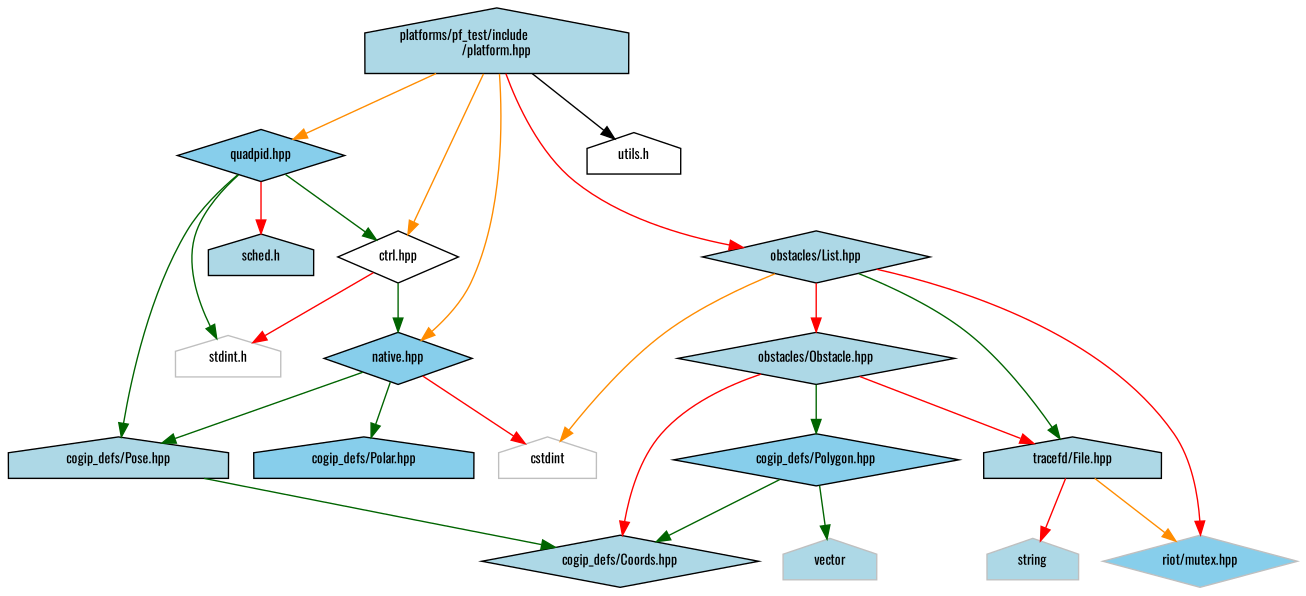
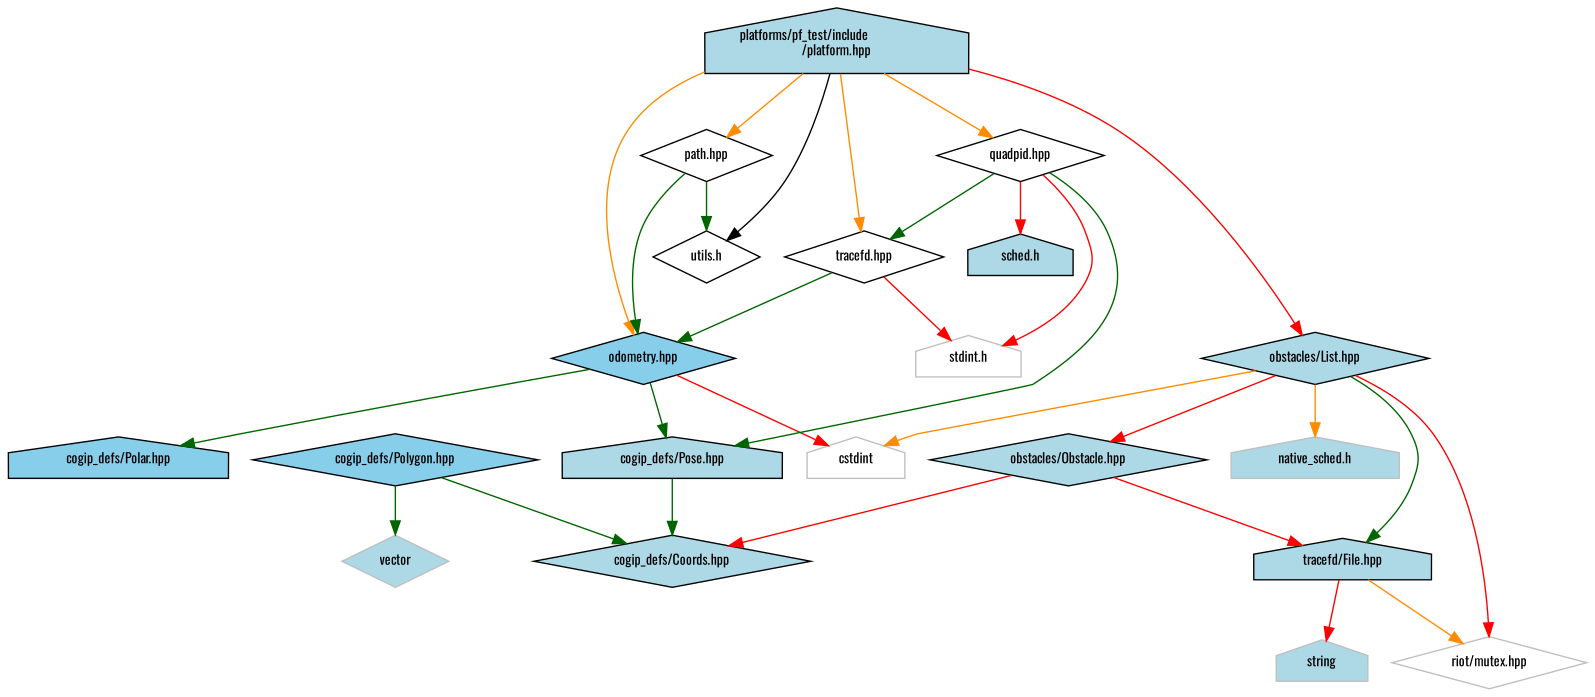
node "quadpid.hpp": fillcolor skyblue -> white
node "utils.h": shape house -> diamond
node "path.hpp": added
edge "quadpid.hpp" -> "stdint.h": color darkgreen -> red
node "ctrl.hpp": label "ctrl.hpp" -> "tracefd.hpp"
node "native.hpp": label "native.hpp" -> "odometry.hpp"
edge "obstacles/Obstacle.hpp" -> "cogip_defs/Polygon.hpp": removed
node "native_sched.h": added
node "vector": shape house -> diamond
node "riot/mutex.hpp": fillcolor skyblue -> white
